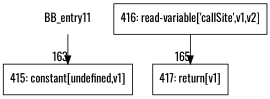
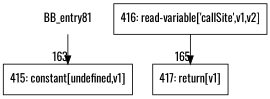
node "BB_entry11": label "BB_entry11" -> "BB_entry81"
